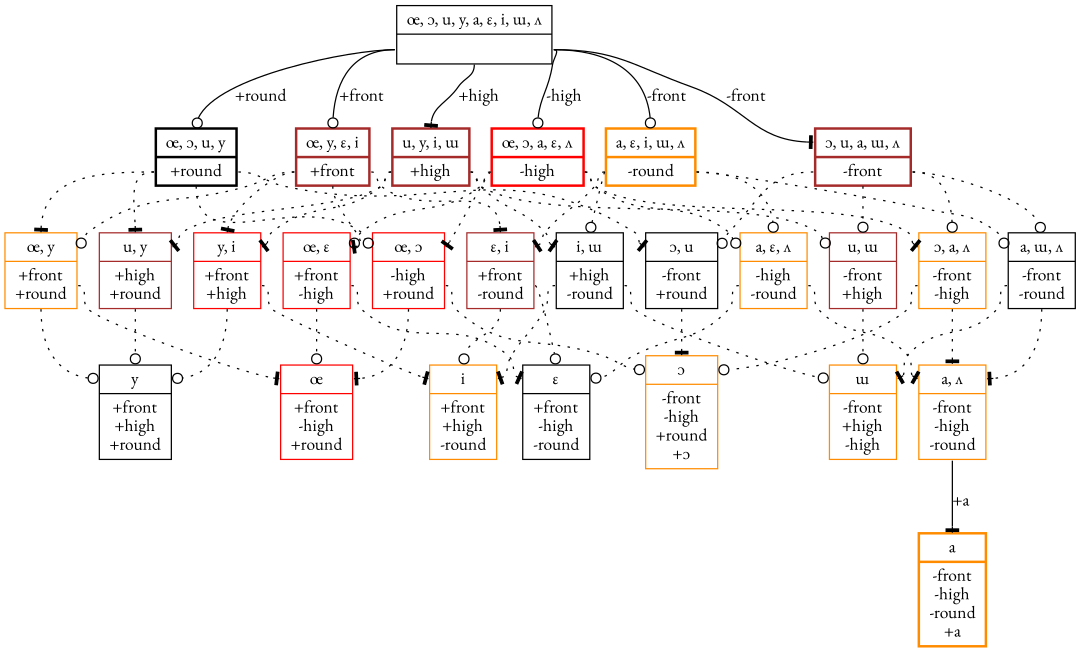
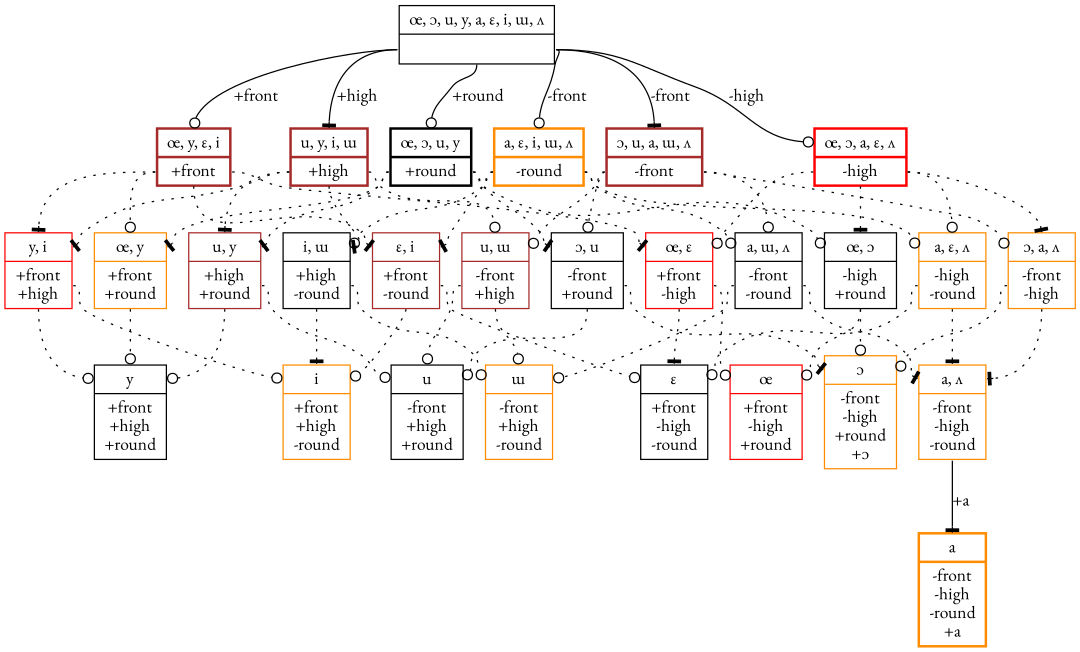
node "œ, ɔ": color red -> black
edge "a, ɯ, ʌ" -> "ɯ": arrowhead tee -> odot
edge "y, i" -> "i": arrowhead tee -> odot
edge "œ, y" -> "œ": removed
edge "œ, ɔ" -> "œ": arrowhead tee -> odot
node "u": added
node "ɯ": text "-high" -> "-round"
